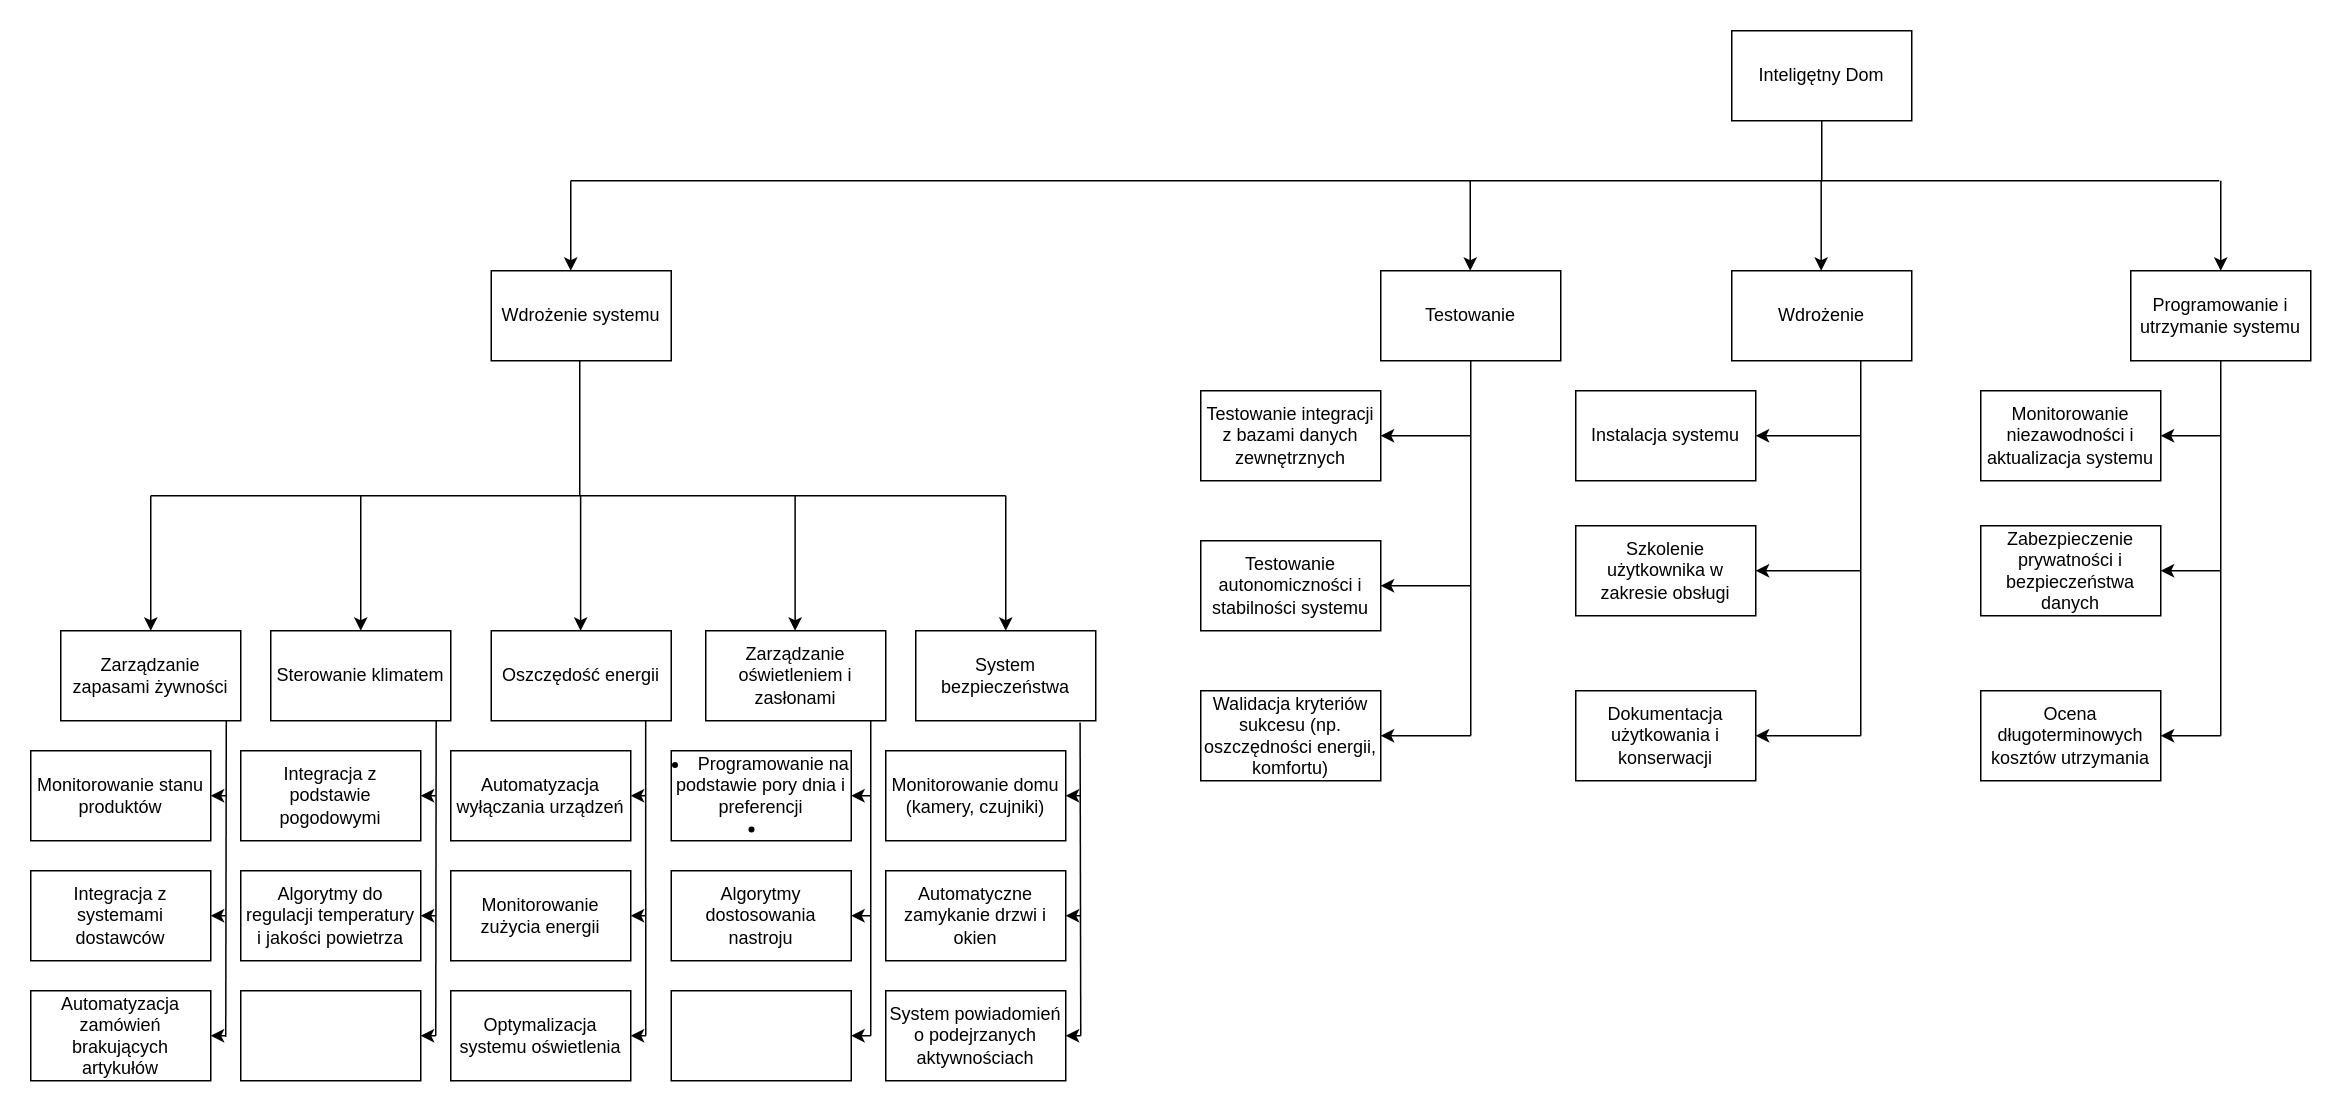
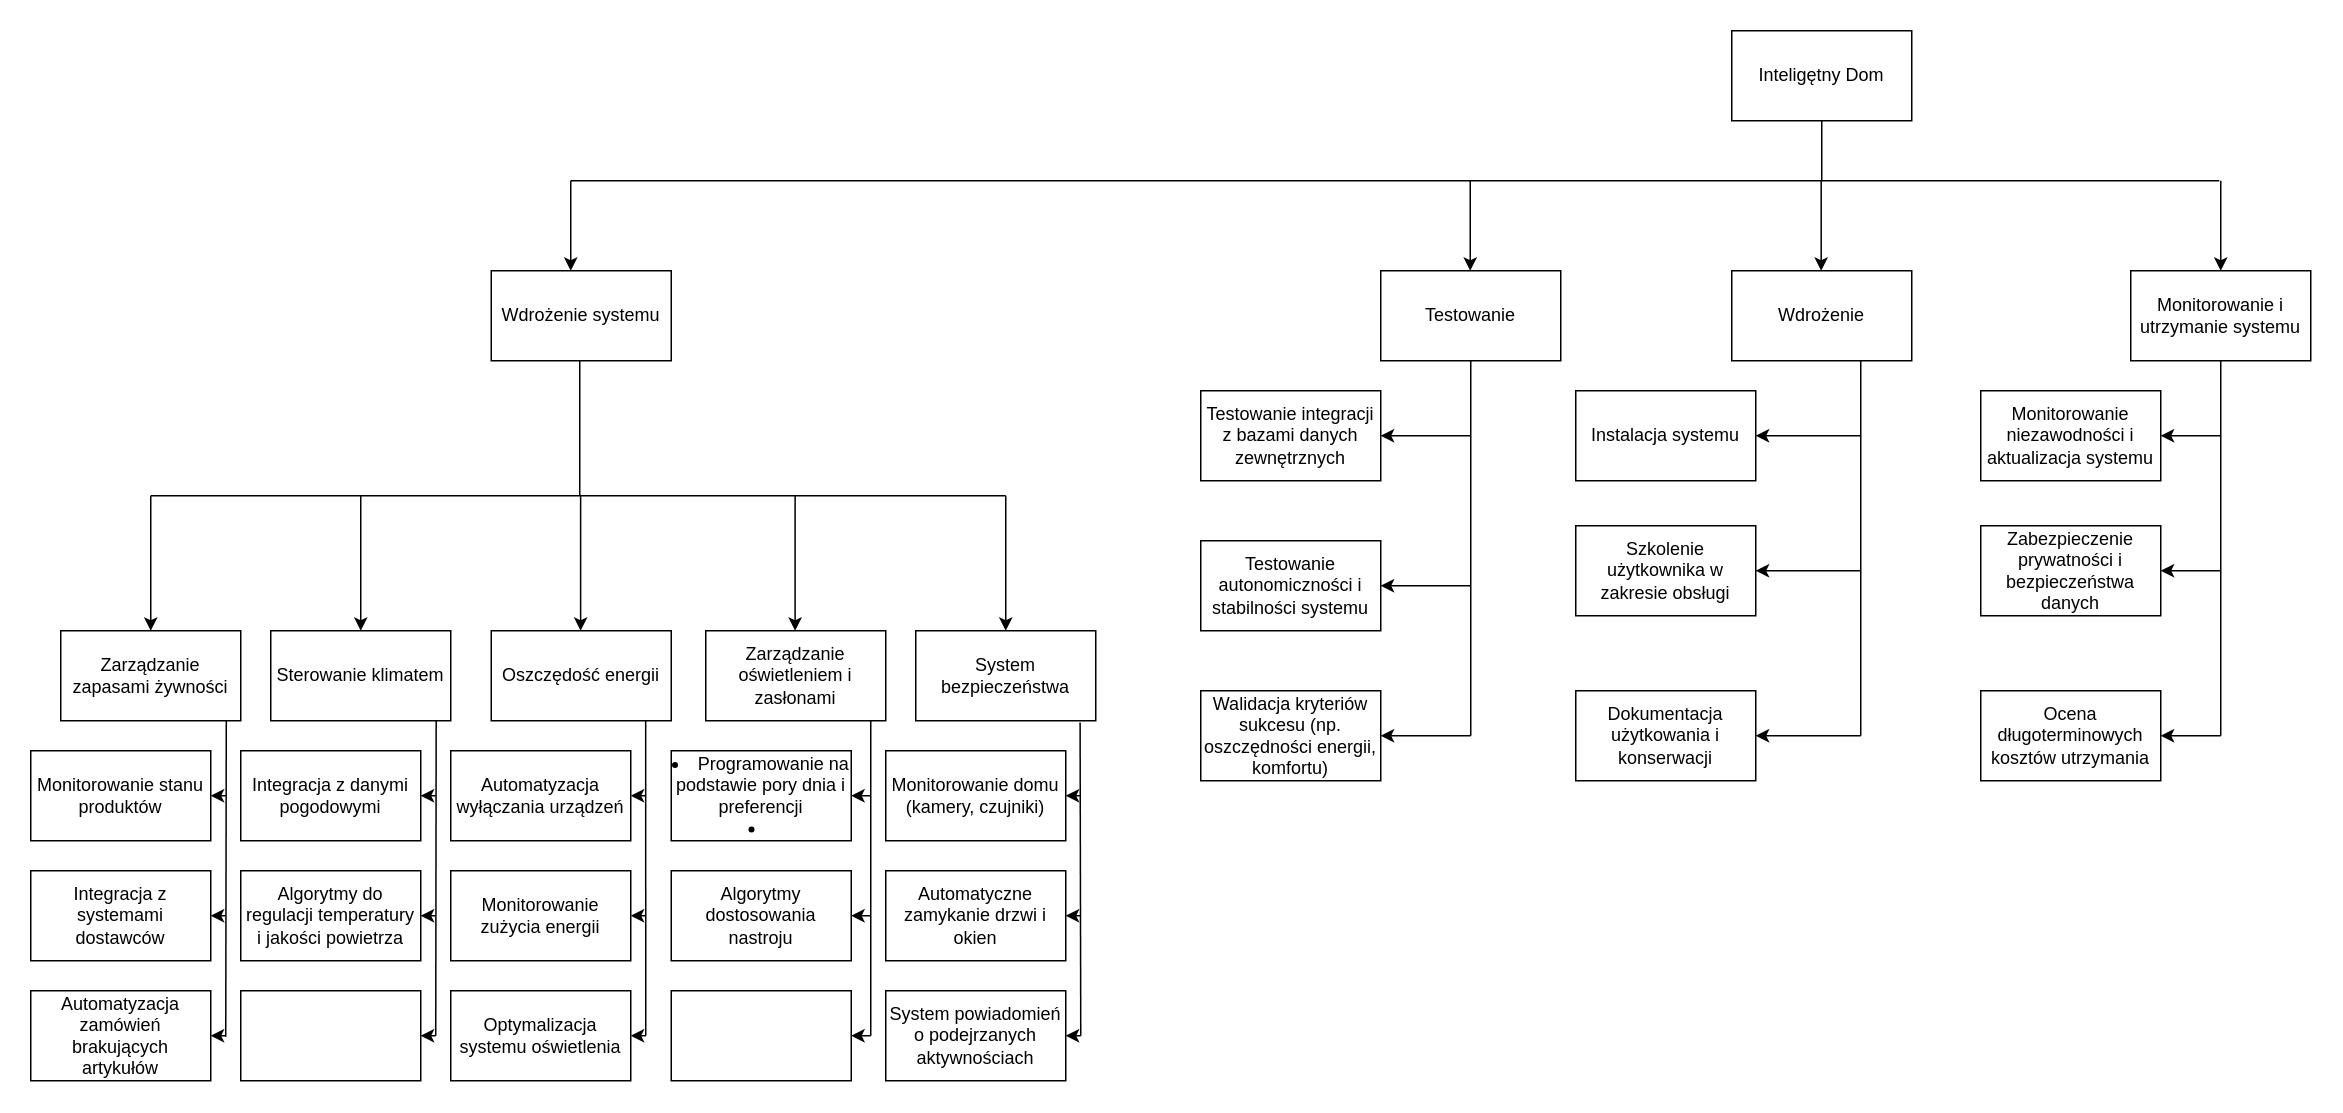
node "Programowanie i utrzymanie systemu": label "Programowanie i utrzymanie systemu" -> "Monitorowanie i utrzymanie systemu"
node "Integracja z podstawie pogodowymi": label "Integracja z podstawie pogodowymi" -> "Integracja z danymi pogodowymi"
